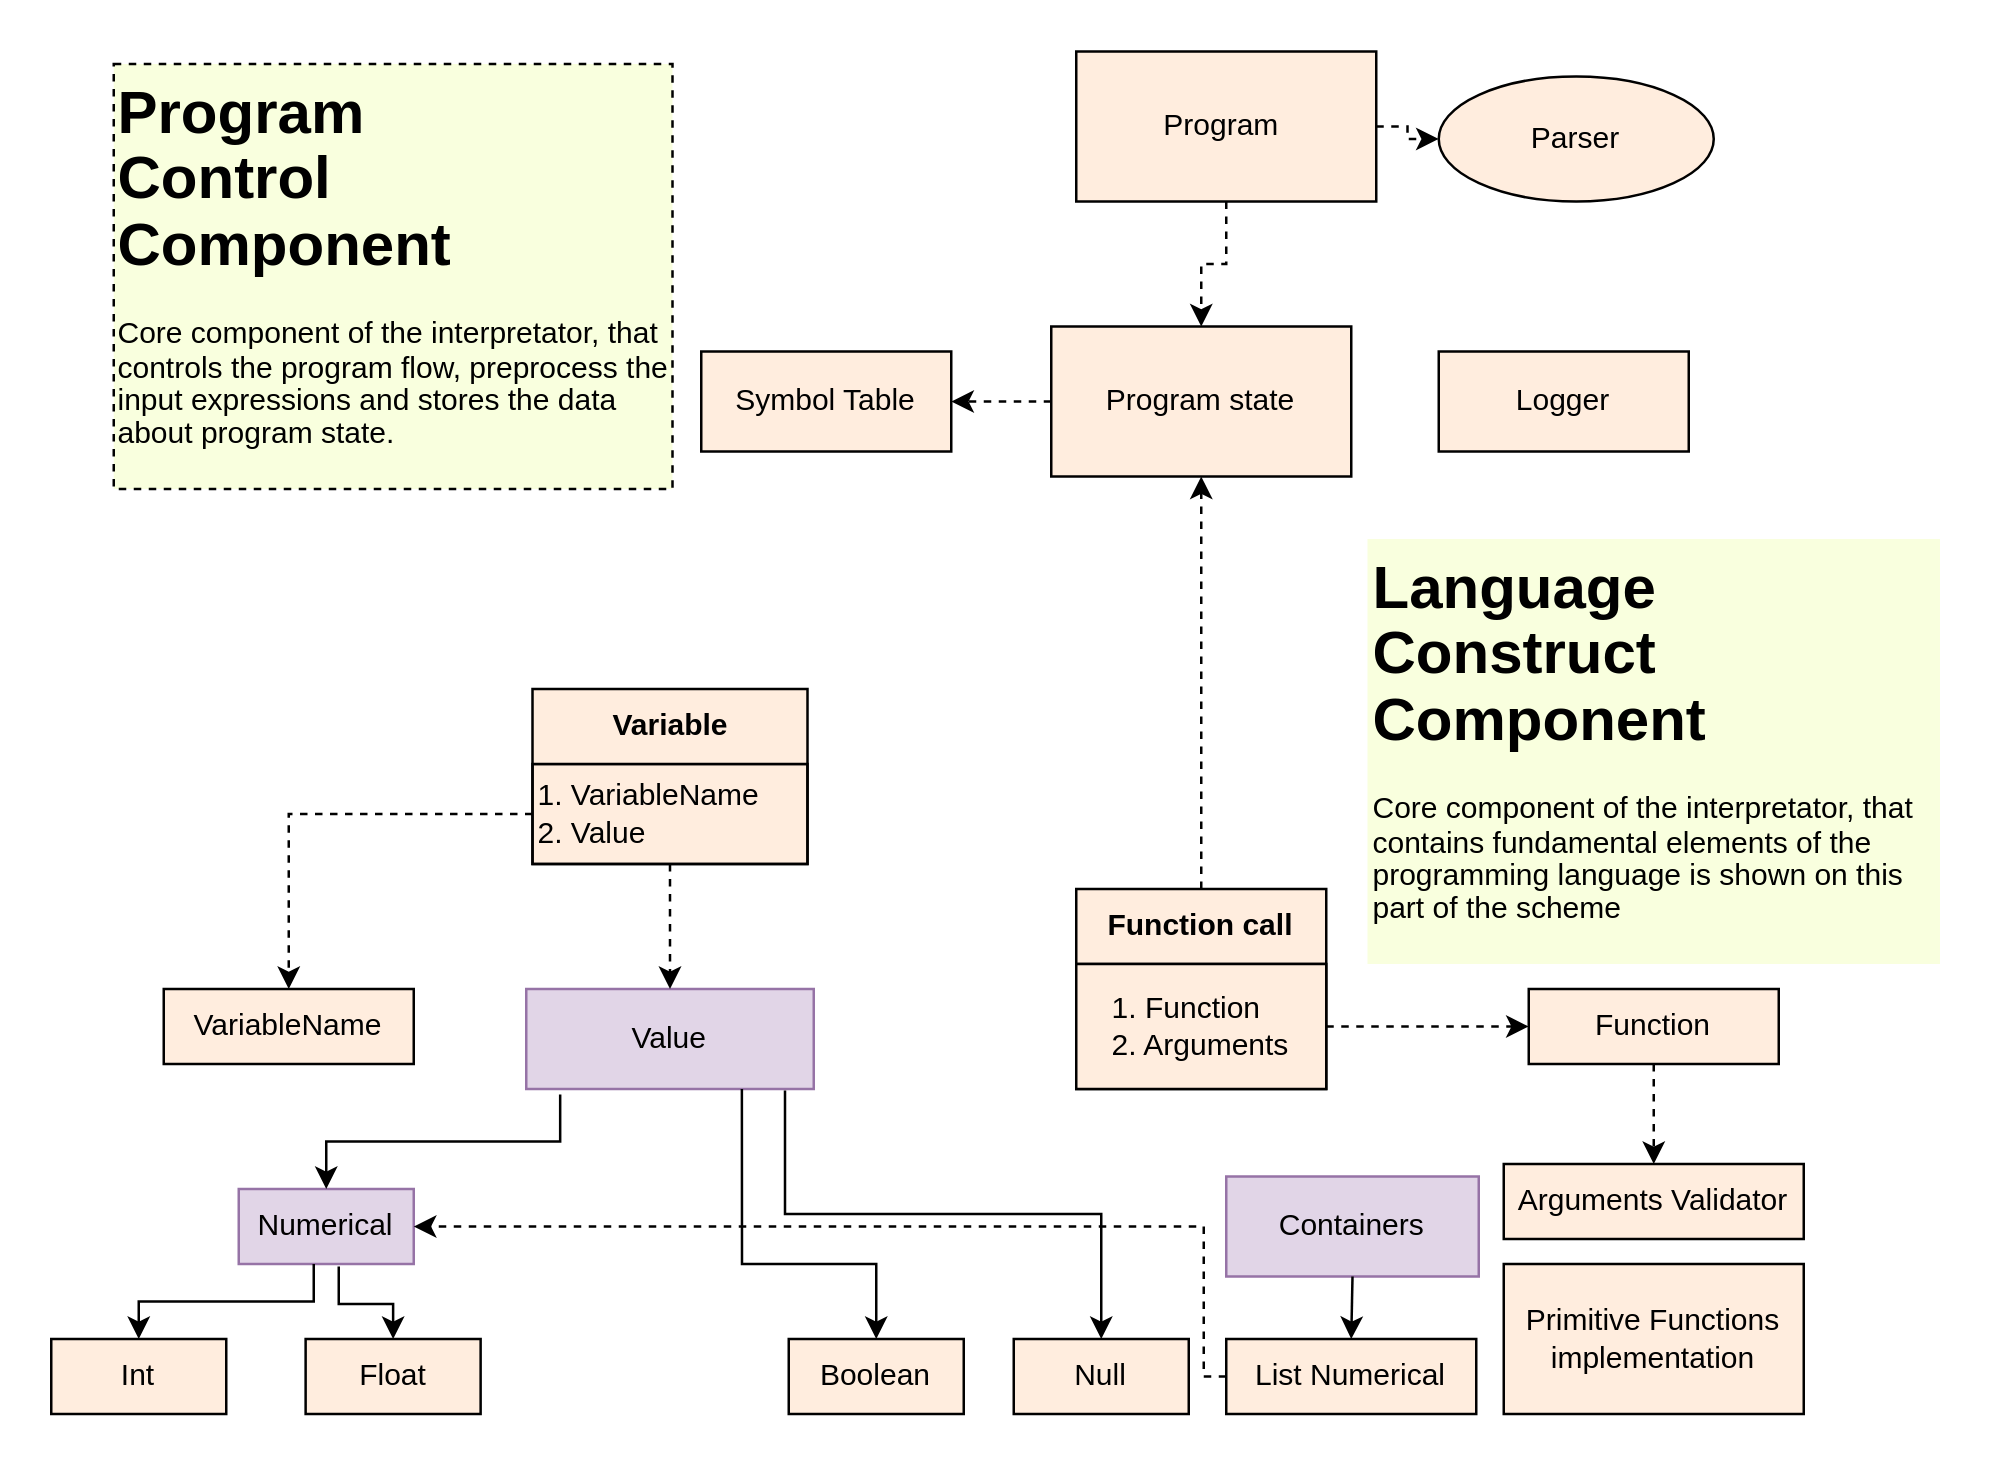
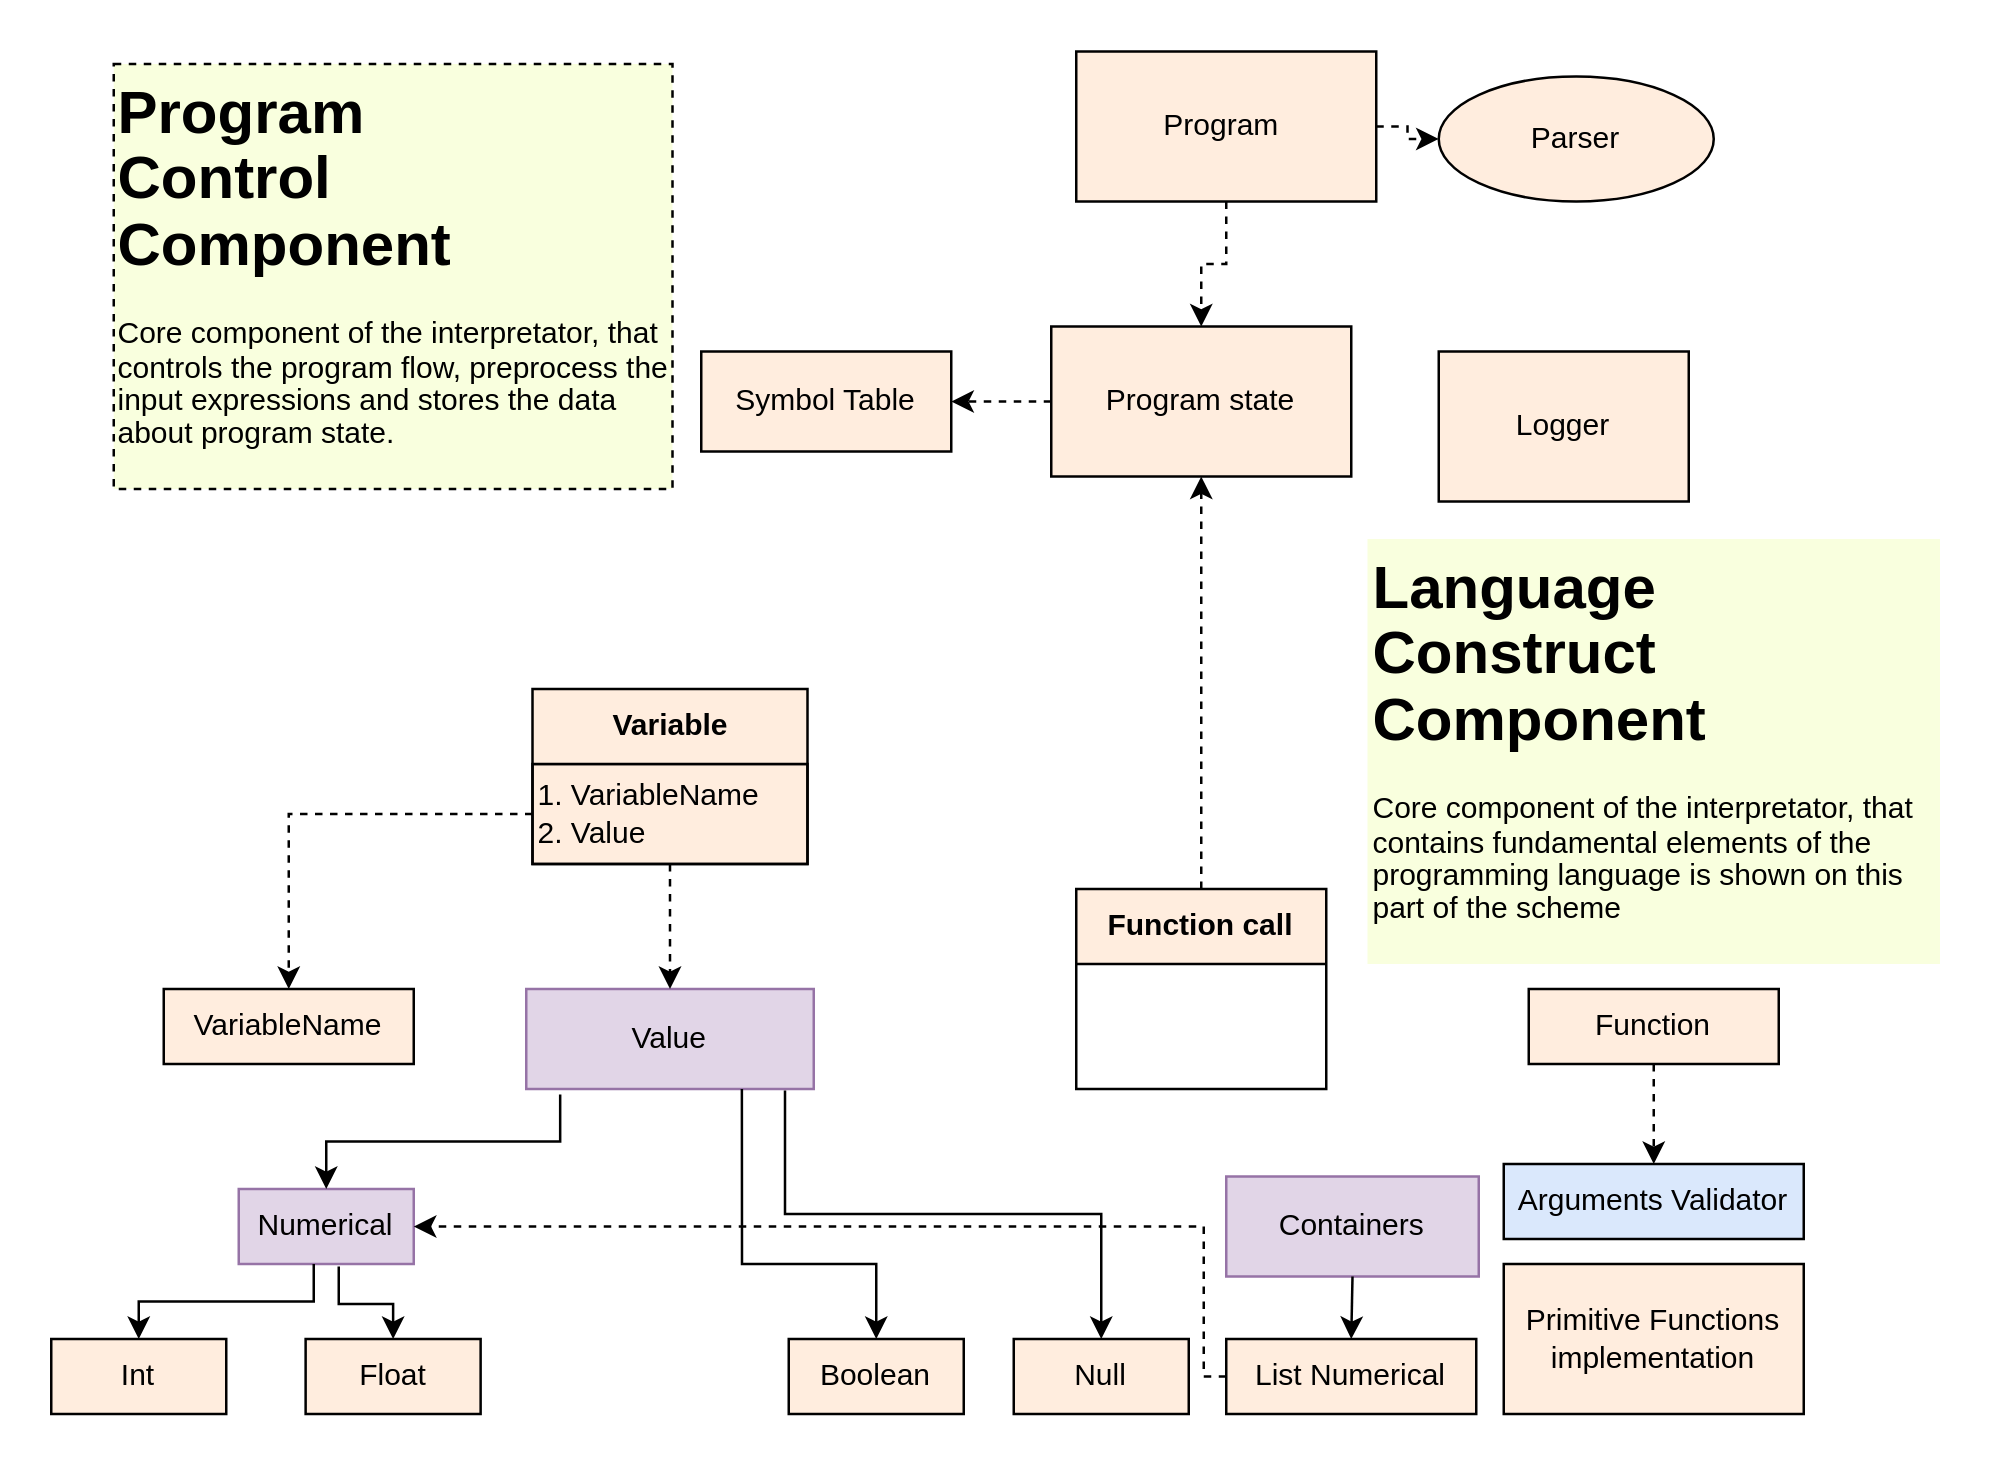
node "Logger": size 250x100 -> 250x150
node "1. Function 2. Arguments": removed
edge "1. Function 2. Arguments" -> "Function": removed
node "Arguments Validator": fillcolor #ffedde -> #dae8fc
